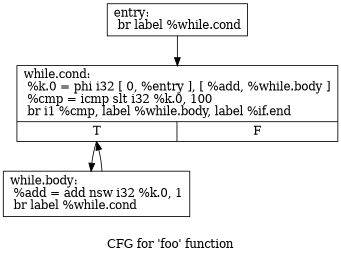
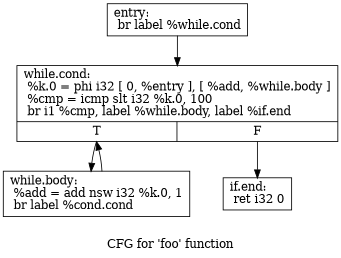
node "if.end:": added
node "while.body:": text "br label %while.cond" -> "br label %cond.cond"
